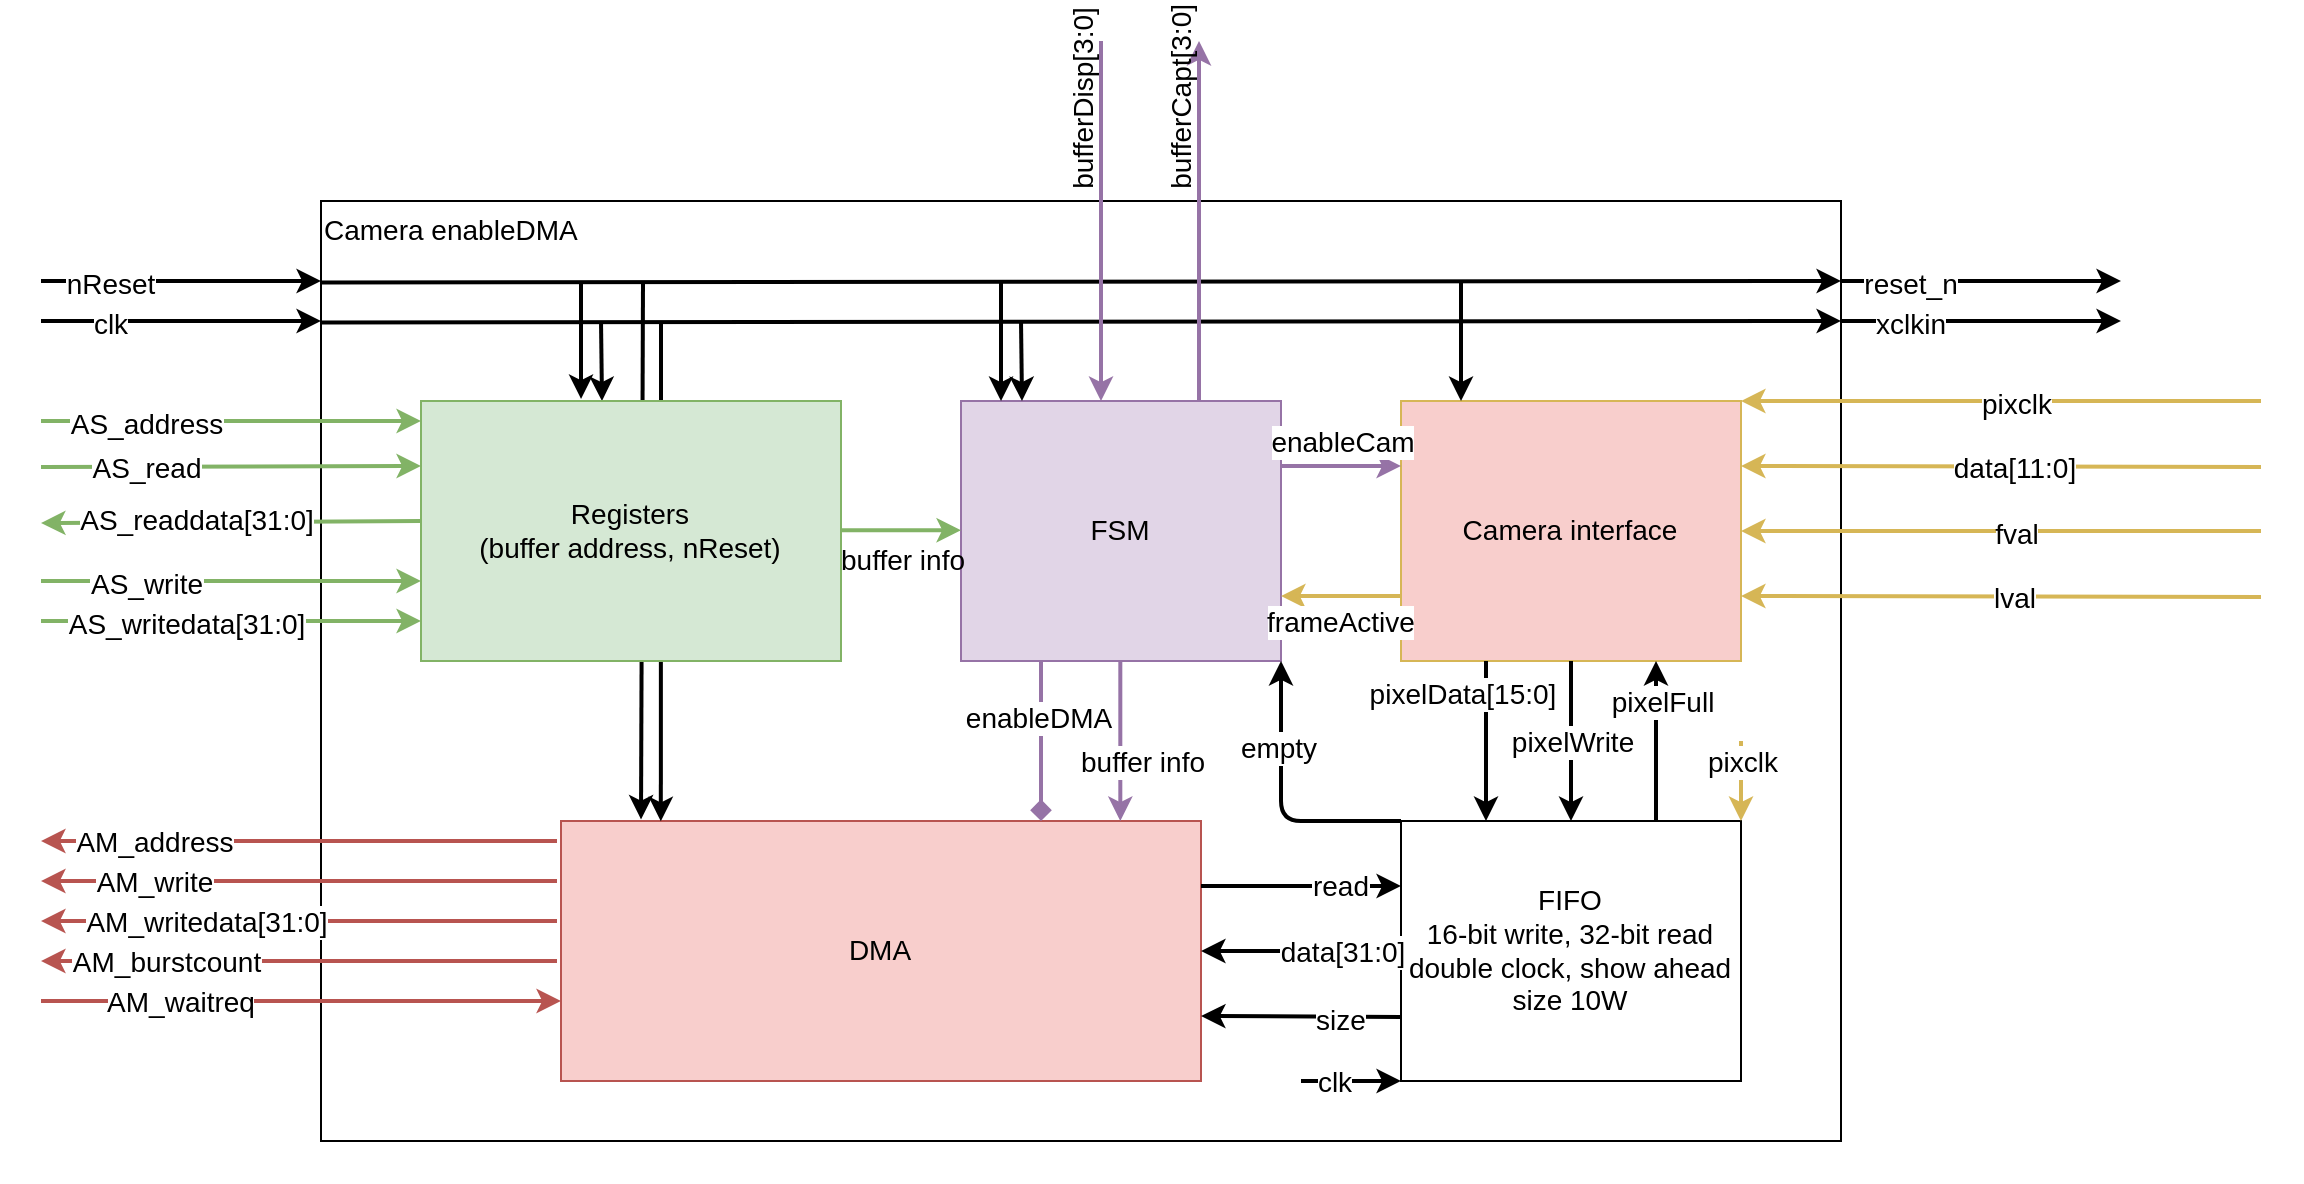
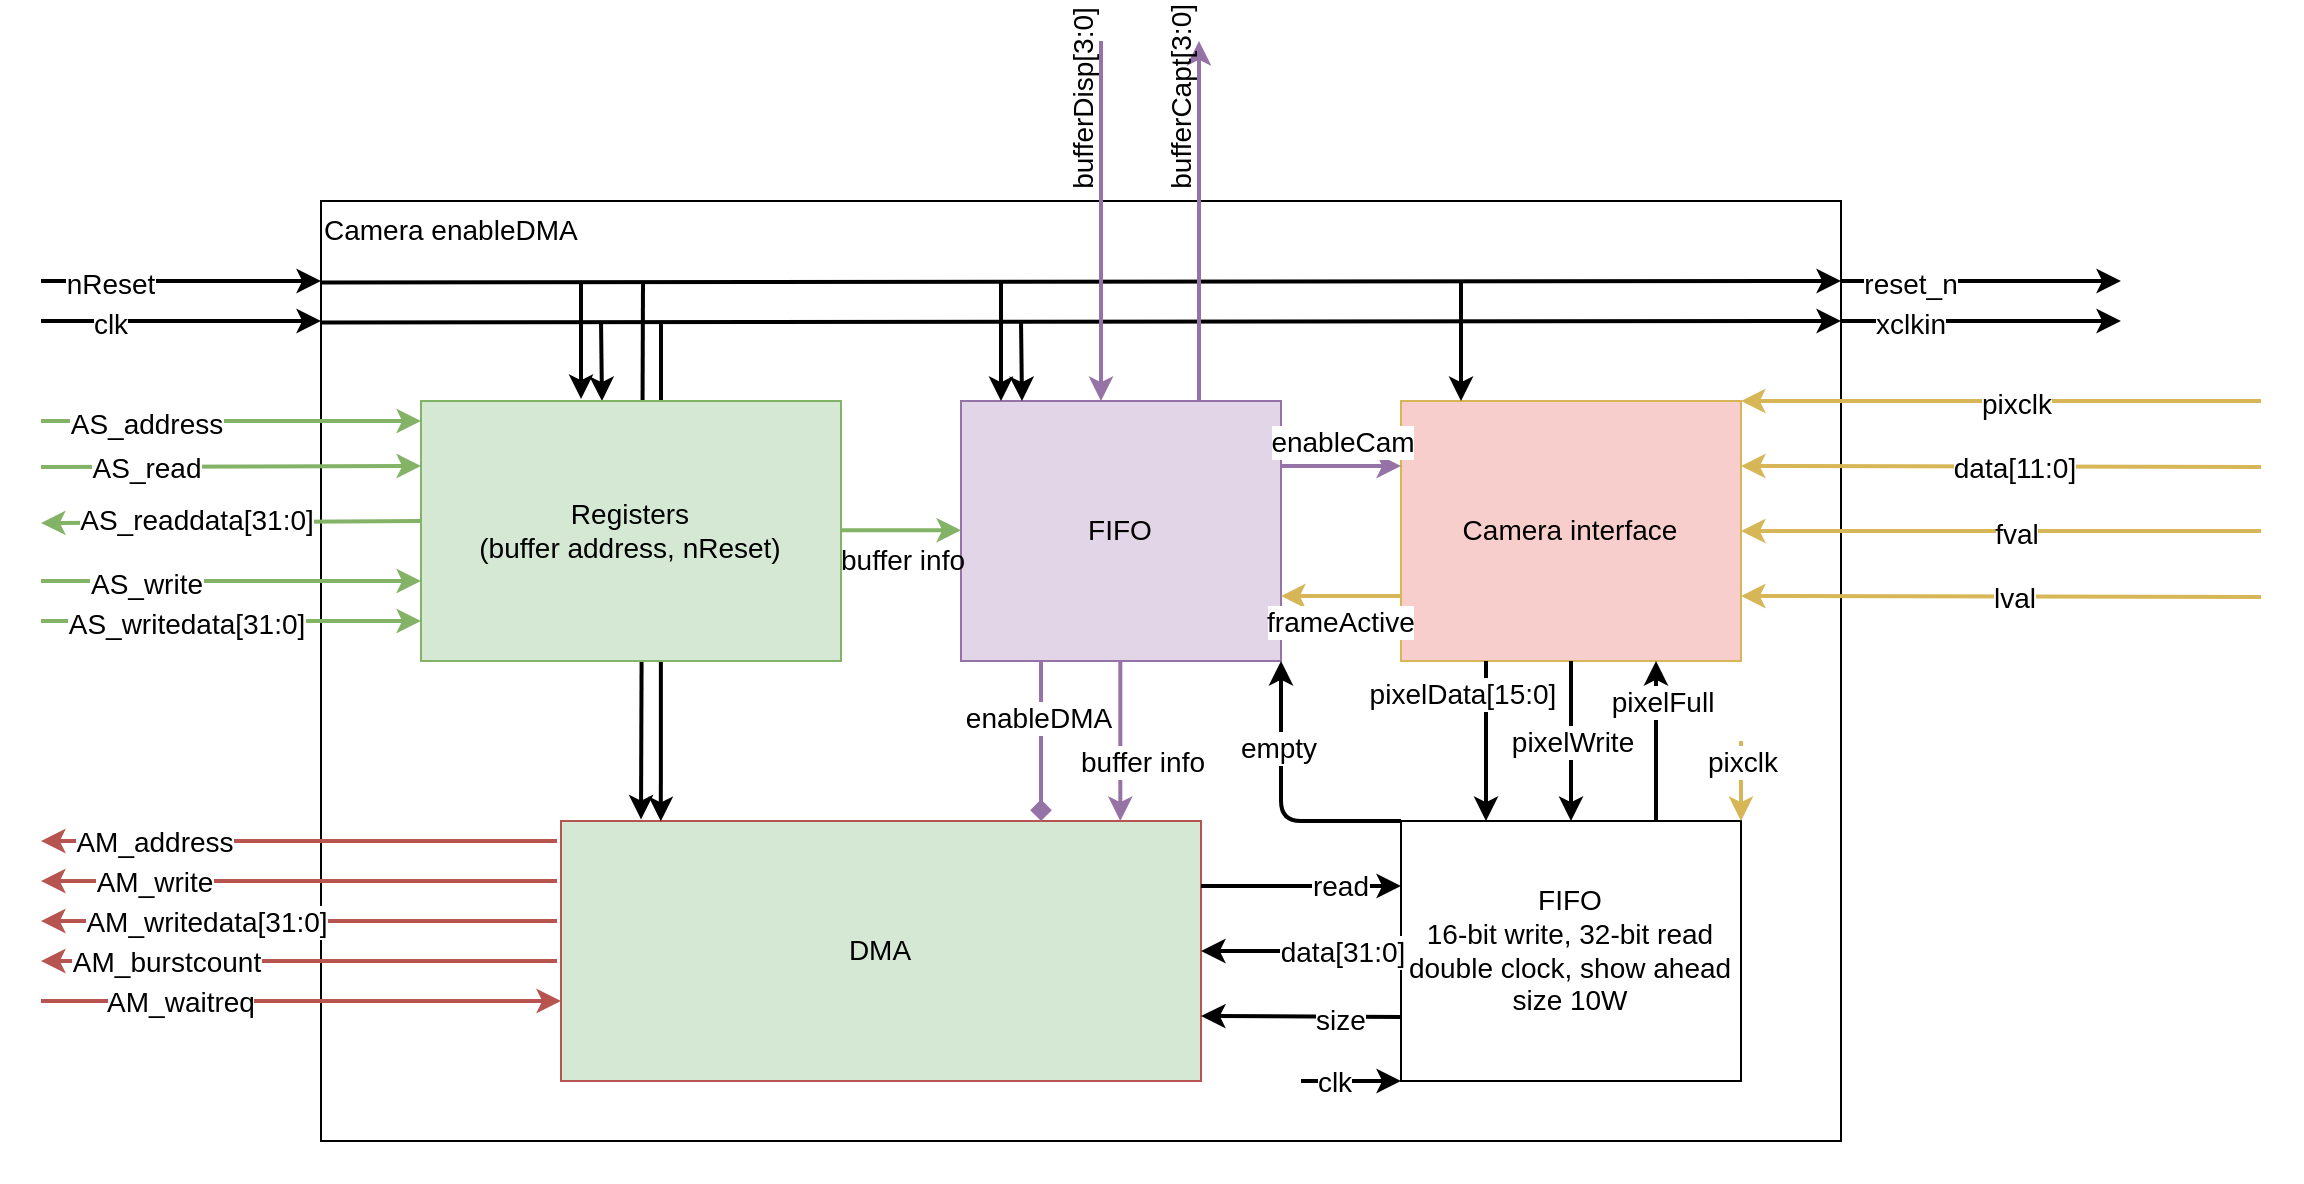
node "FSM": label "FSM" -> "FIFO"
node "DMA": fillcolor #f8cecc -> #d5e8d4
